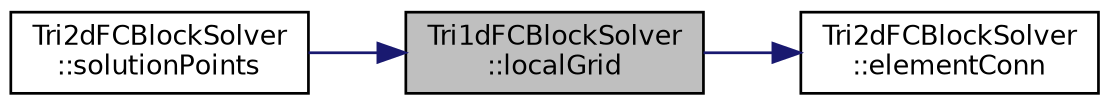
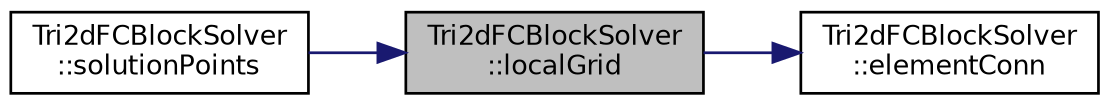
node "Tri1dFCBlockSolver ::localGrid": label "Tri1dFCBlockSolver ::localGrid" -> "Tri2dFCBlockSolver ::localGrid"
